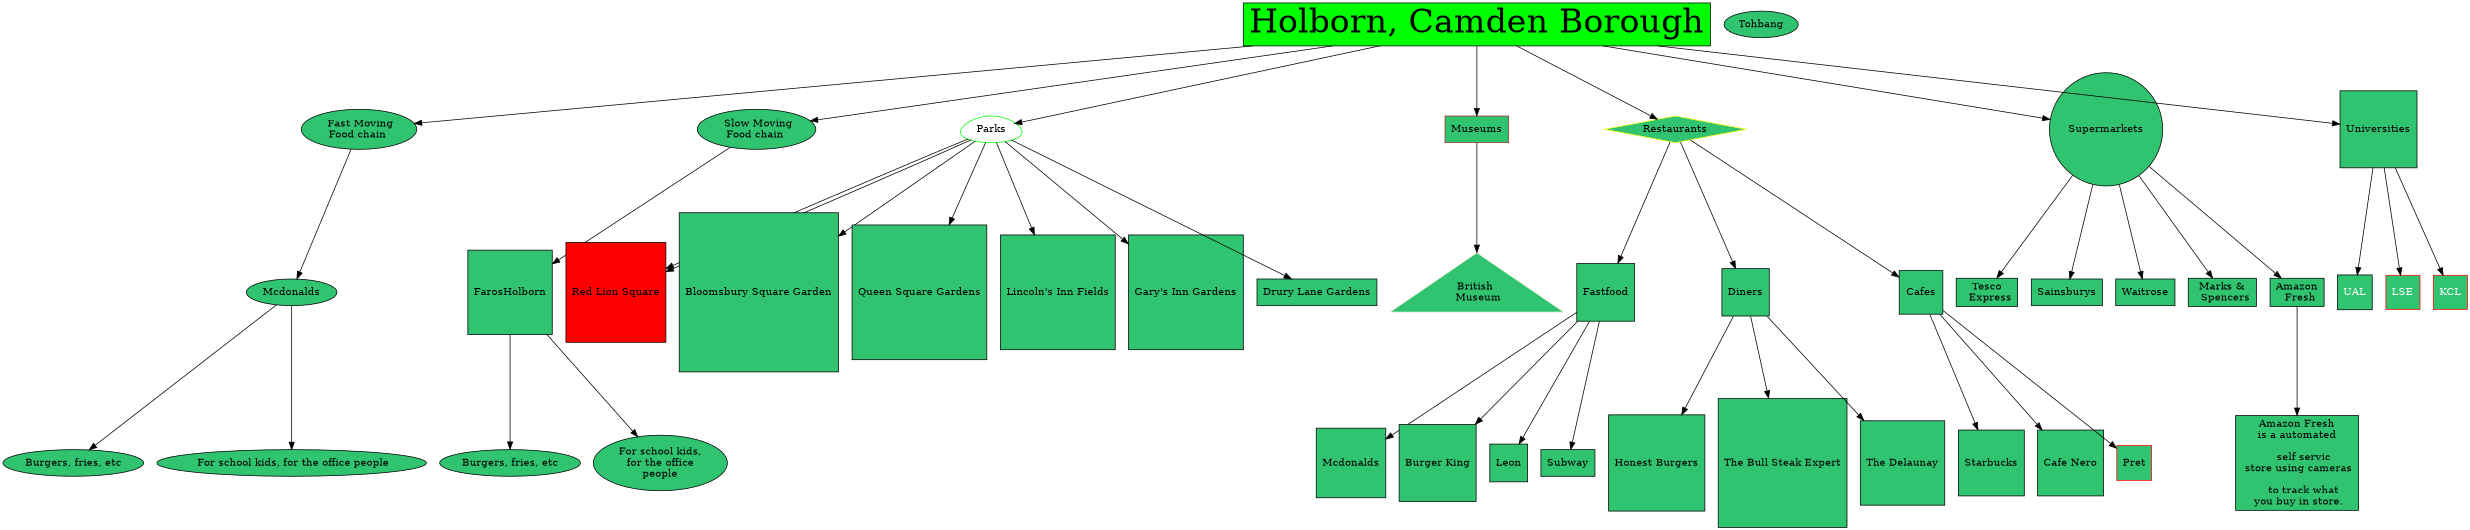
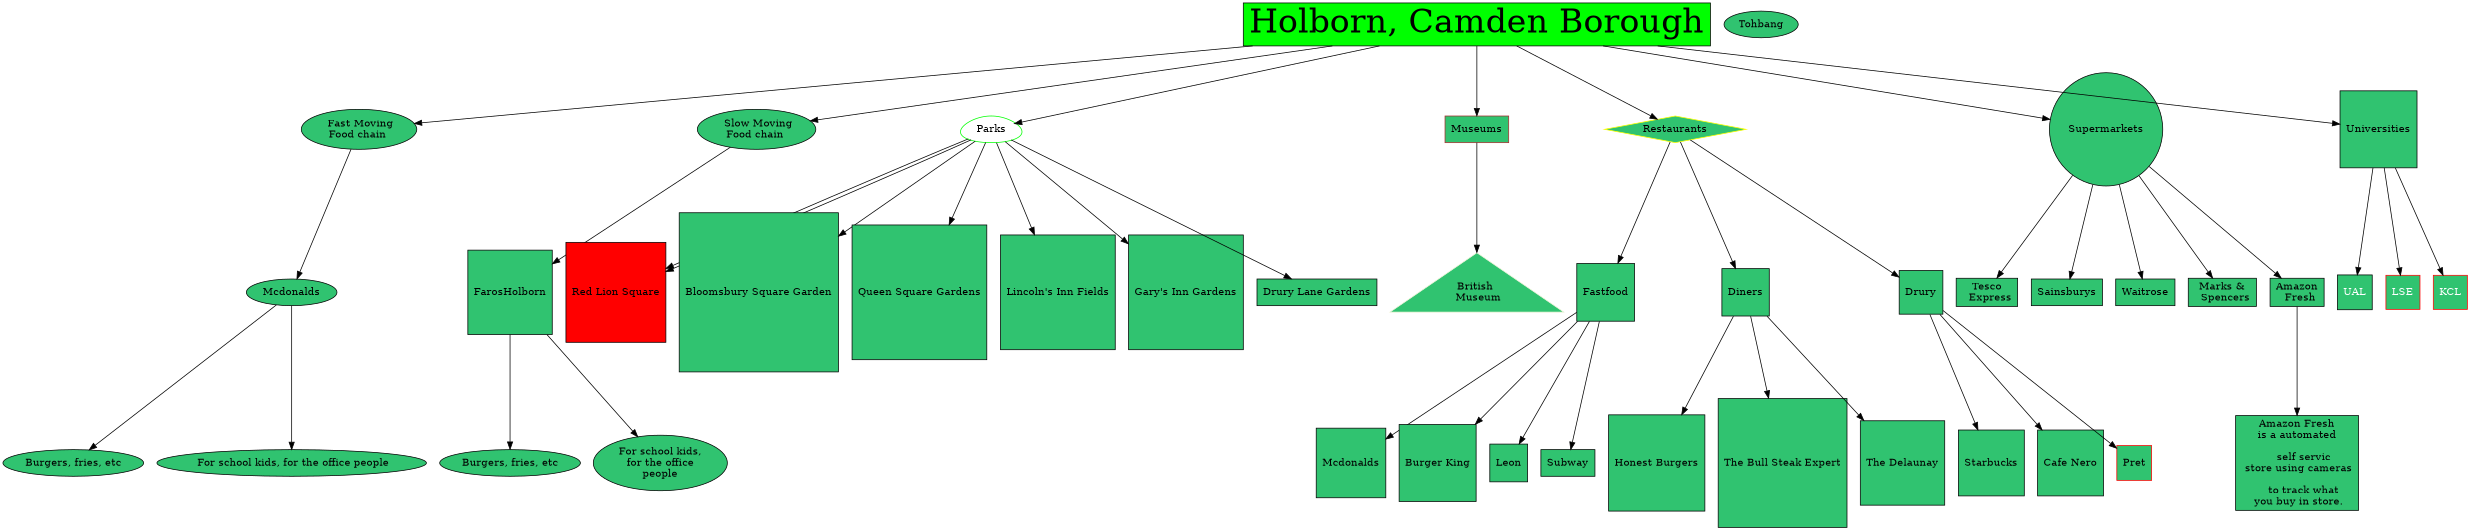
node "Cafes": label "Cafes" -> "Drury"
